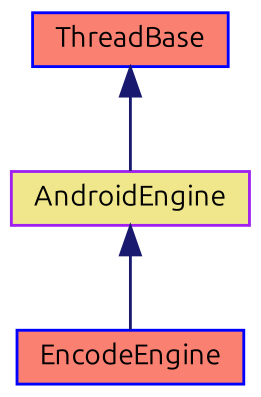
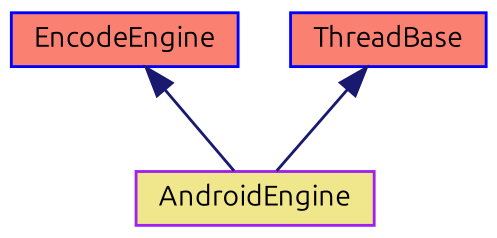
edge "EncodeEngine" -> "AndroidEngine": reversed
